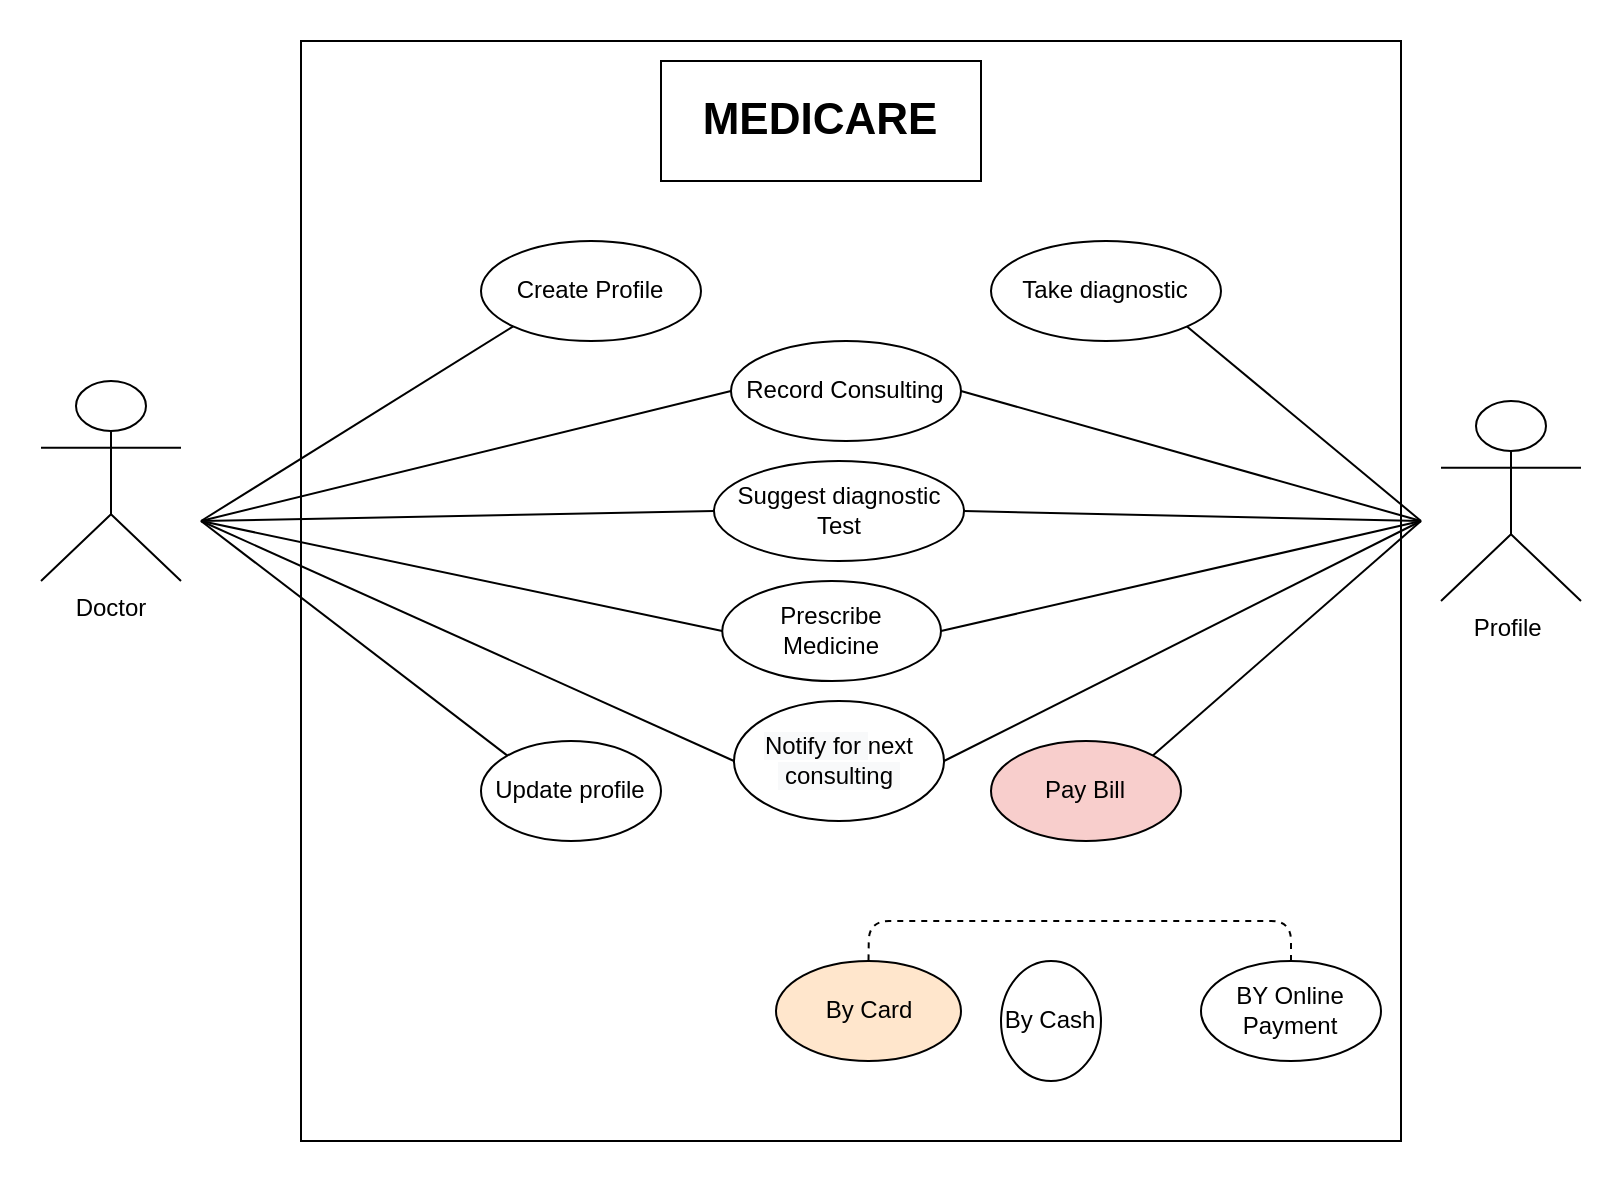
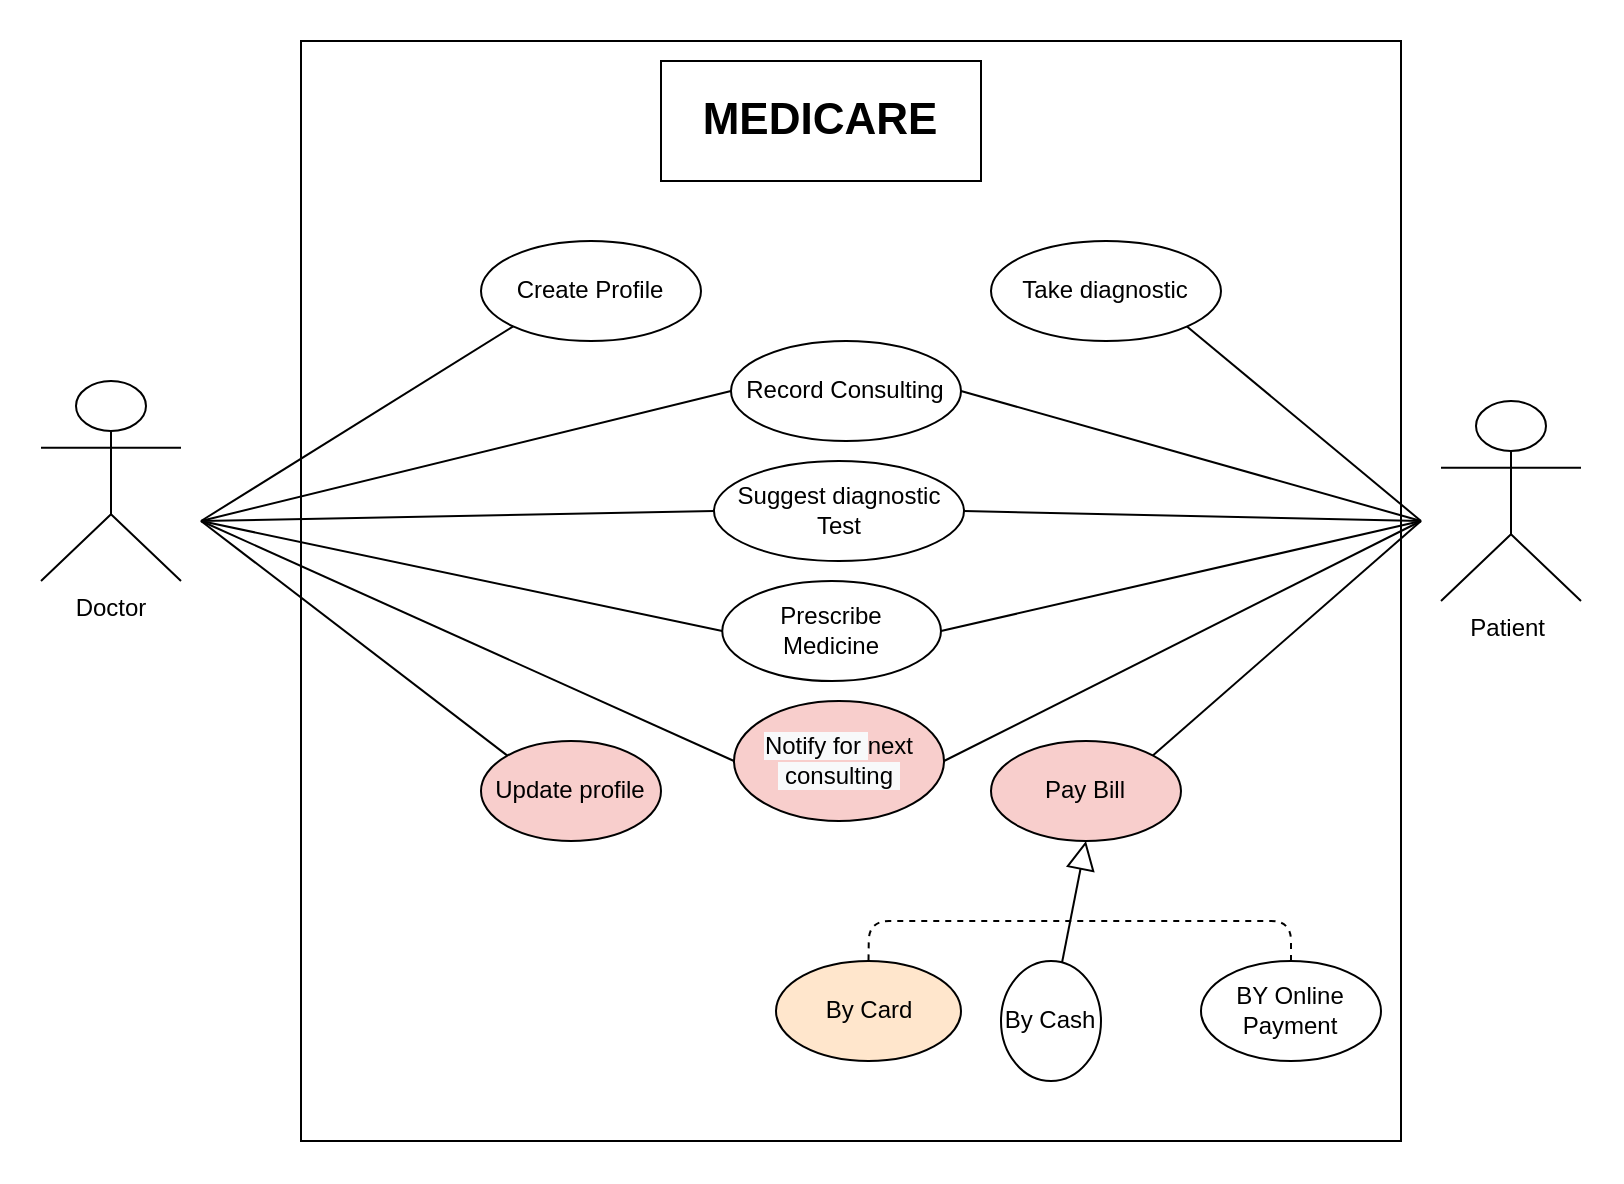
node "Profile": label "Profile" -> "Patient"
node "Notify for next consulting": fillcolor #ffffff -> #f8cecc
node "Update profile": fillcolor #ffffff -> #f8cecc
edge "By Cash" -> "Pay Bill": added
